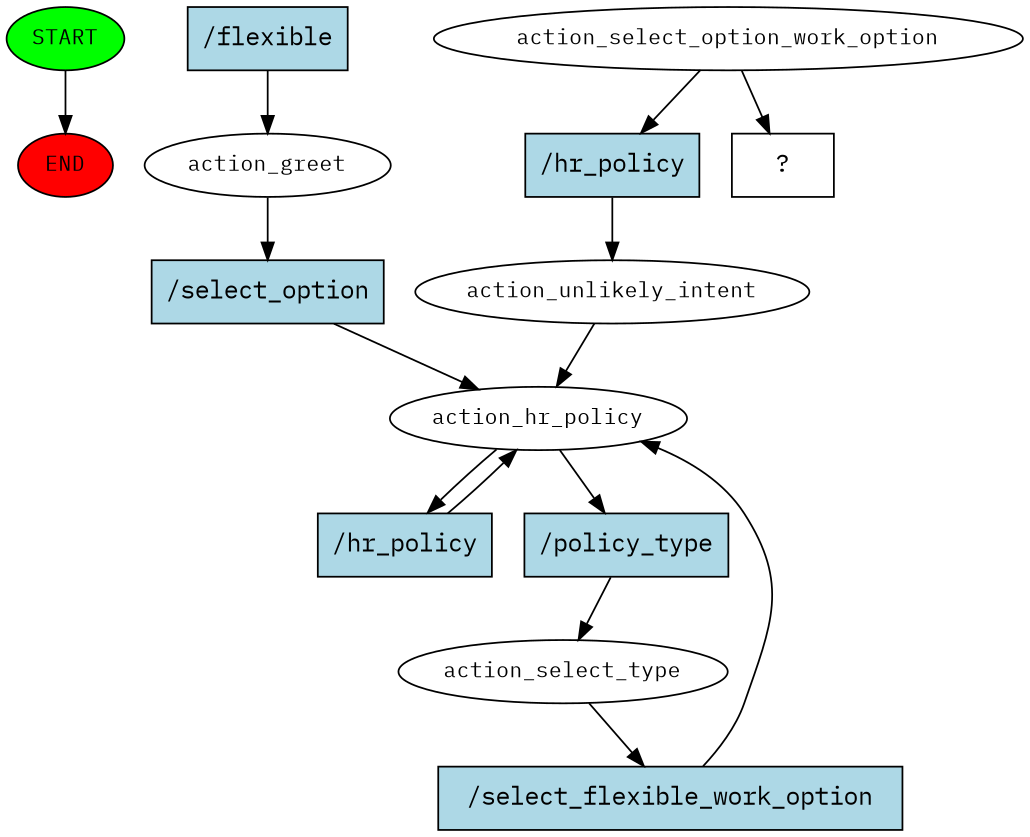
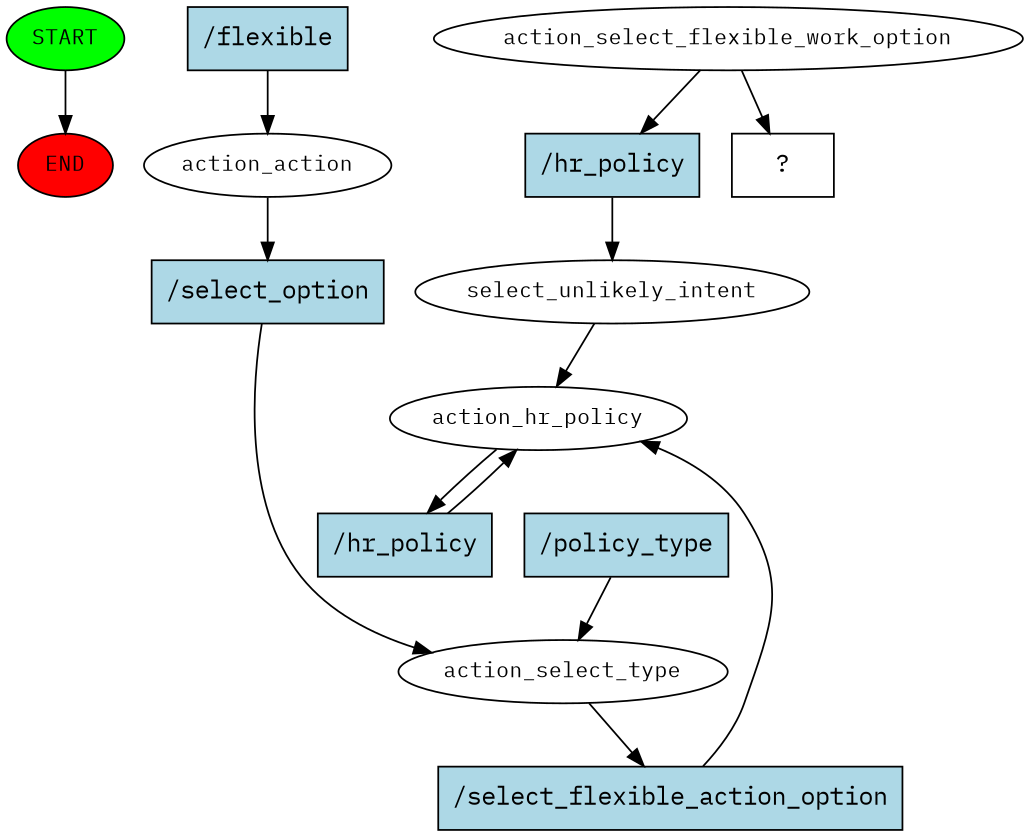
node "action_select_option_work_option": label "action_select_option_work_option" -> "action_select_flexible_work_option"
node "action_greet": label "action_greet" -> "action_action"
node "action_unlikely_intent": label "action_unlikely_intent" -> "select_unlikely_intent"
edge "/select_option" -> "action_hr_policy": now "/select_option" -> "action_select_type"
edge "action_hr_policy" -> "/policy_type": removed
node "/select_flexible_work_option": label "/select_flexible_work_option" -> "/select_flexible_action_option"
